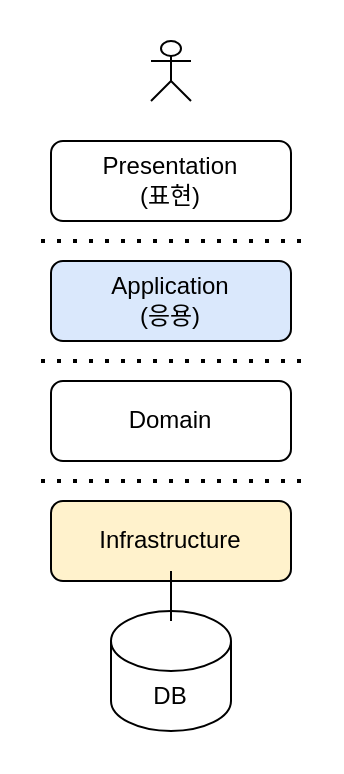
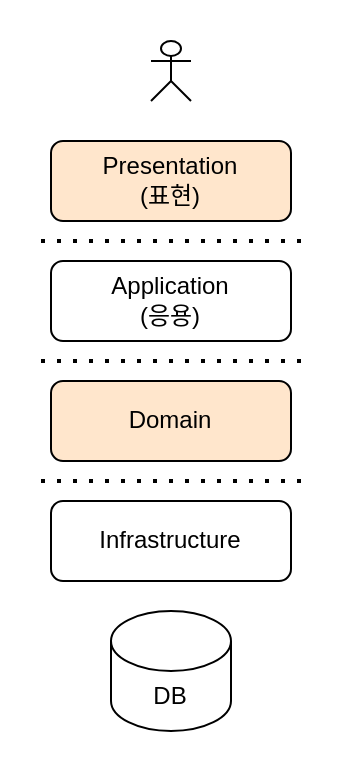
node "Presentation (표현)": fillcolor #ffffff -> #ffe6cc
node "Application (응용)": fillcolor #dae8fc -> #ffffff
node "Domain": fillcolor #ffffff -> #ffe6cc
node "Infrastructure": fillcolor #fff2cc -> #ffffff
edge "Infrastructure" -- "DB": removed
